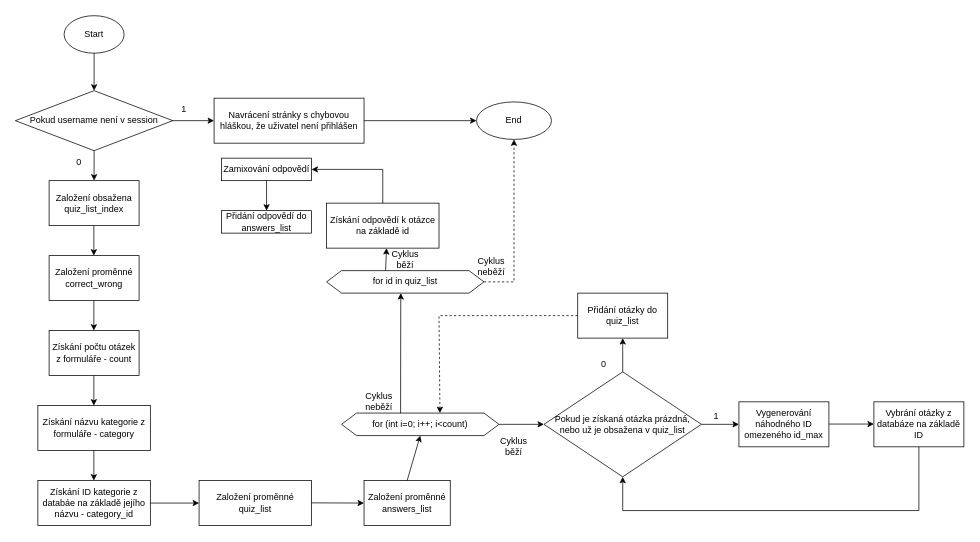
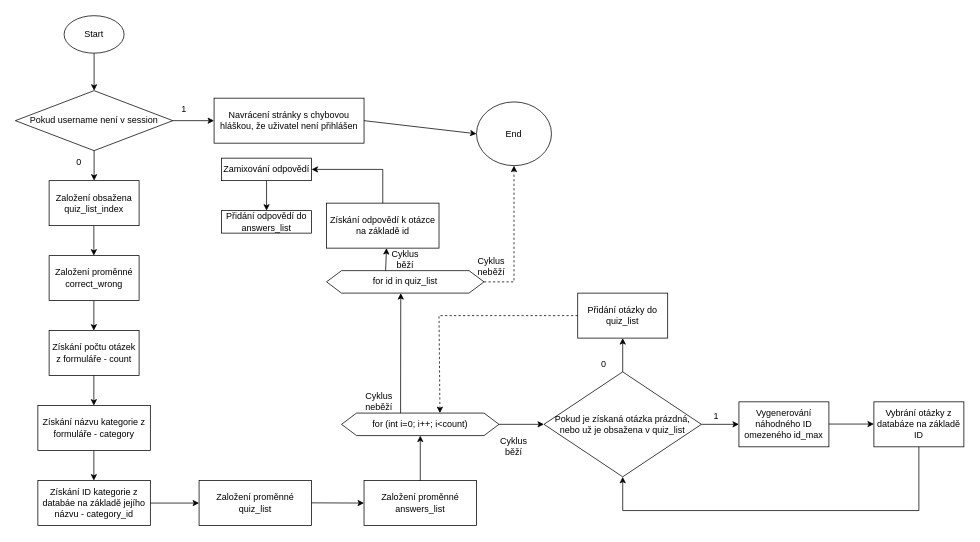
node "End": size 75x38 -> 75x64
node "Založení proměnné answers_list": size 86x45 -> 113x45
